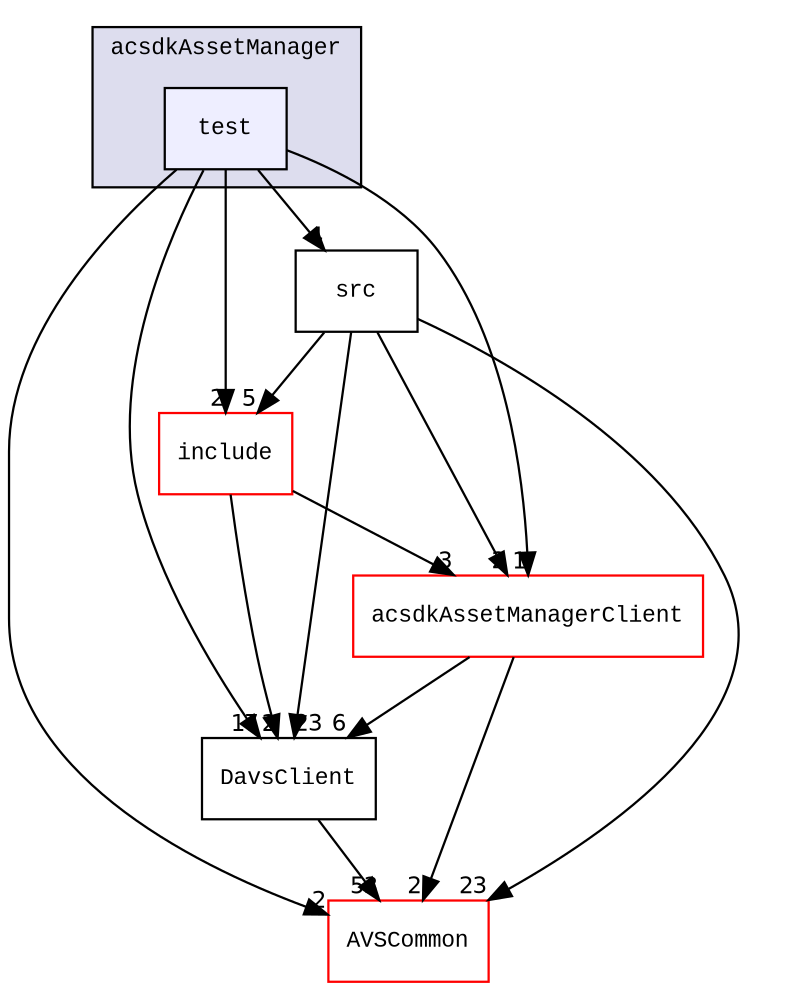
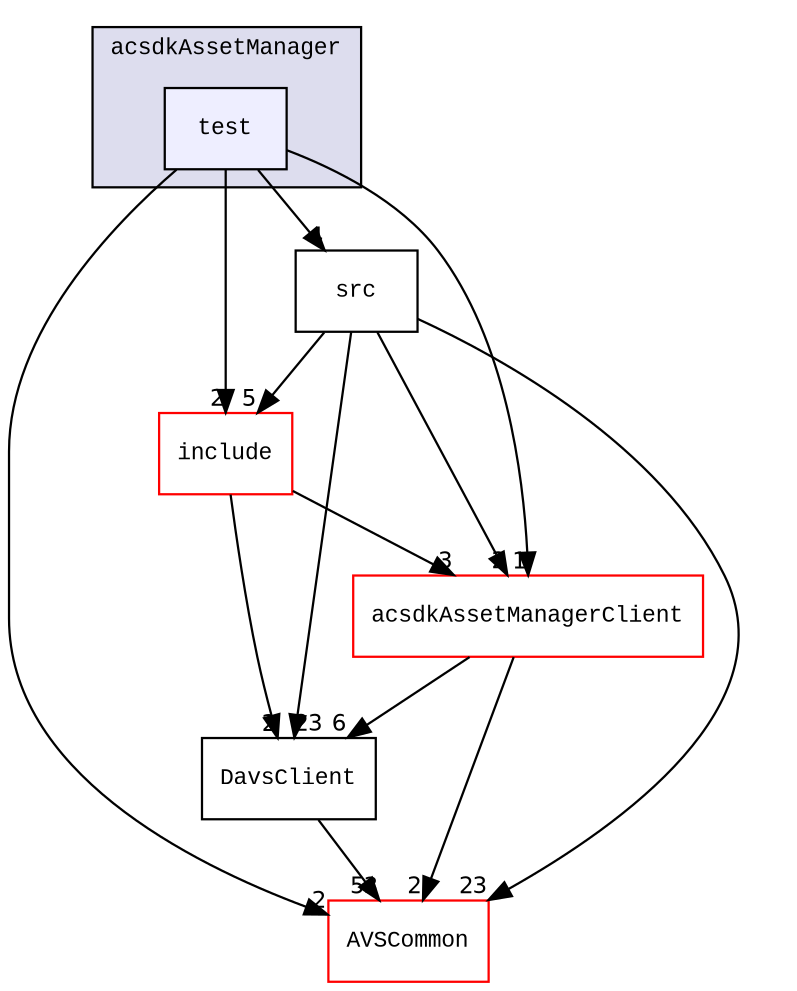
edge "test" -> "DavsClient": removed
